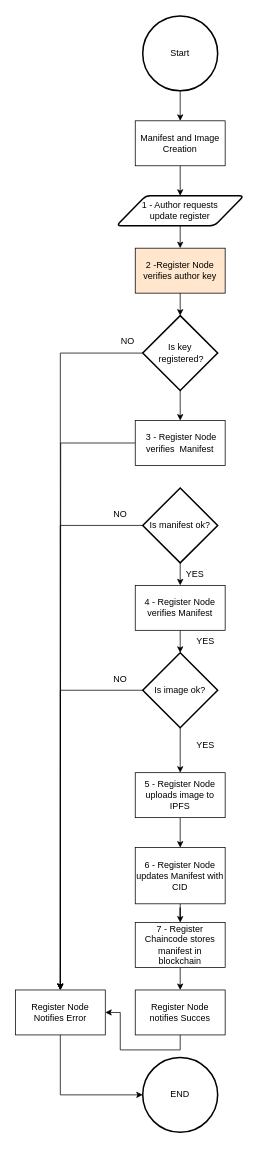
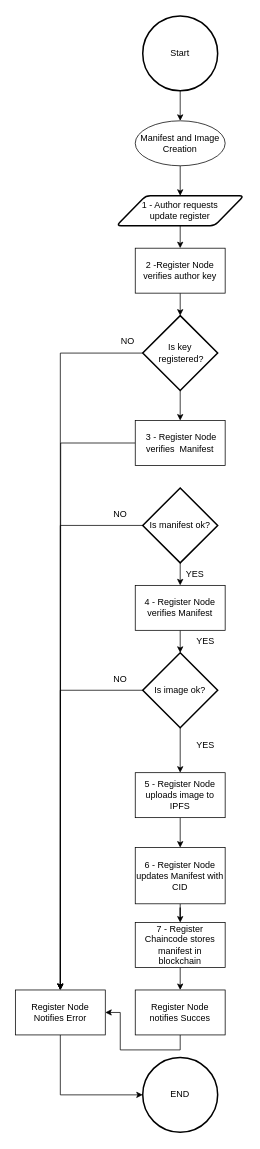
node "Manifest and Image Creation": shape rectangle -> ellipse
node "2 -Register Node verifies author key": fillcolor #ffe6cc -> #ffffff
